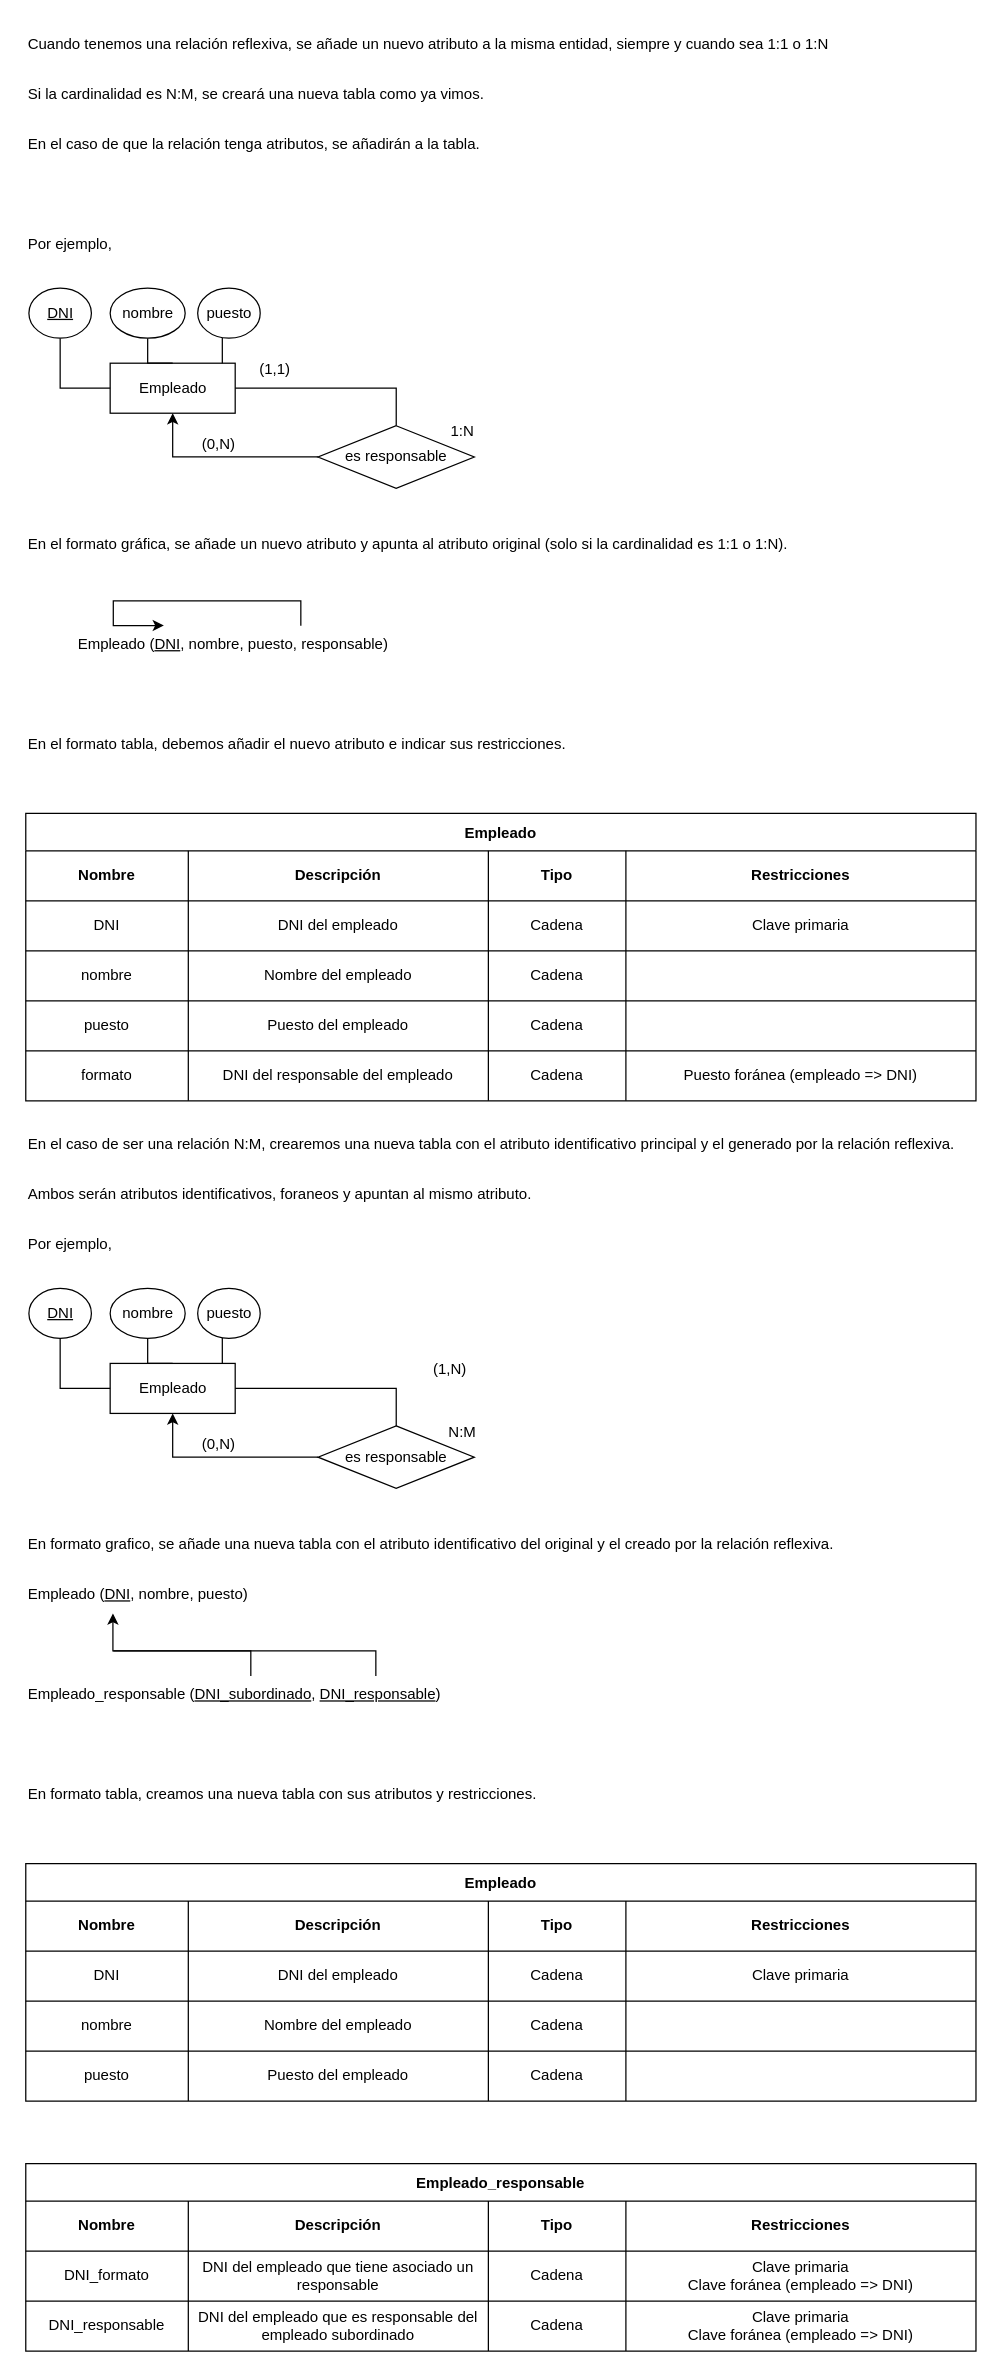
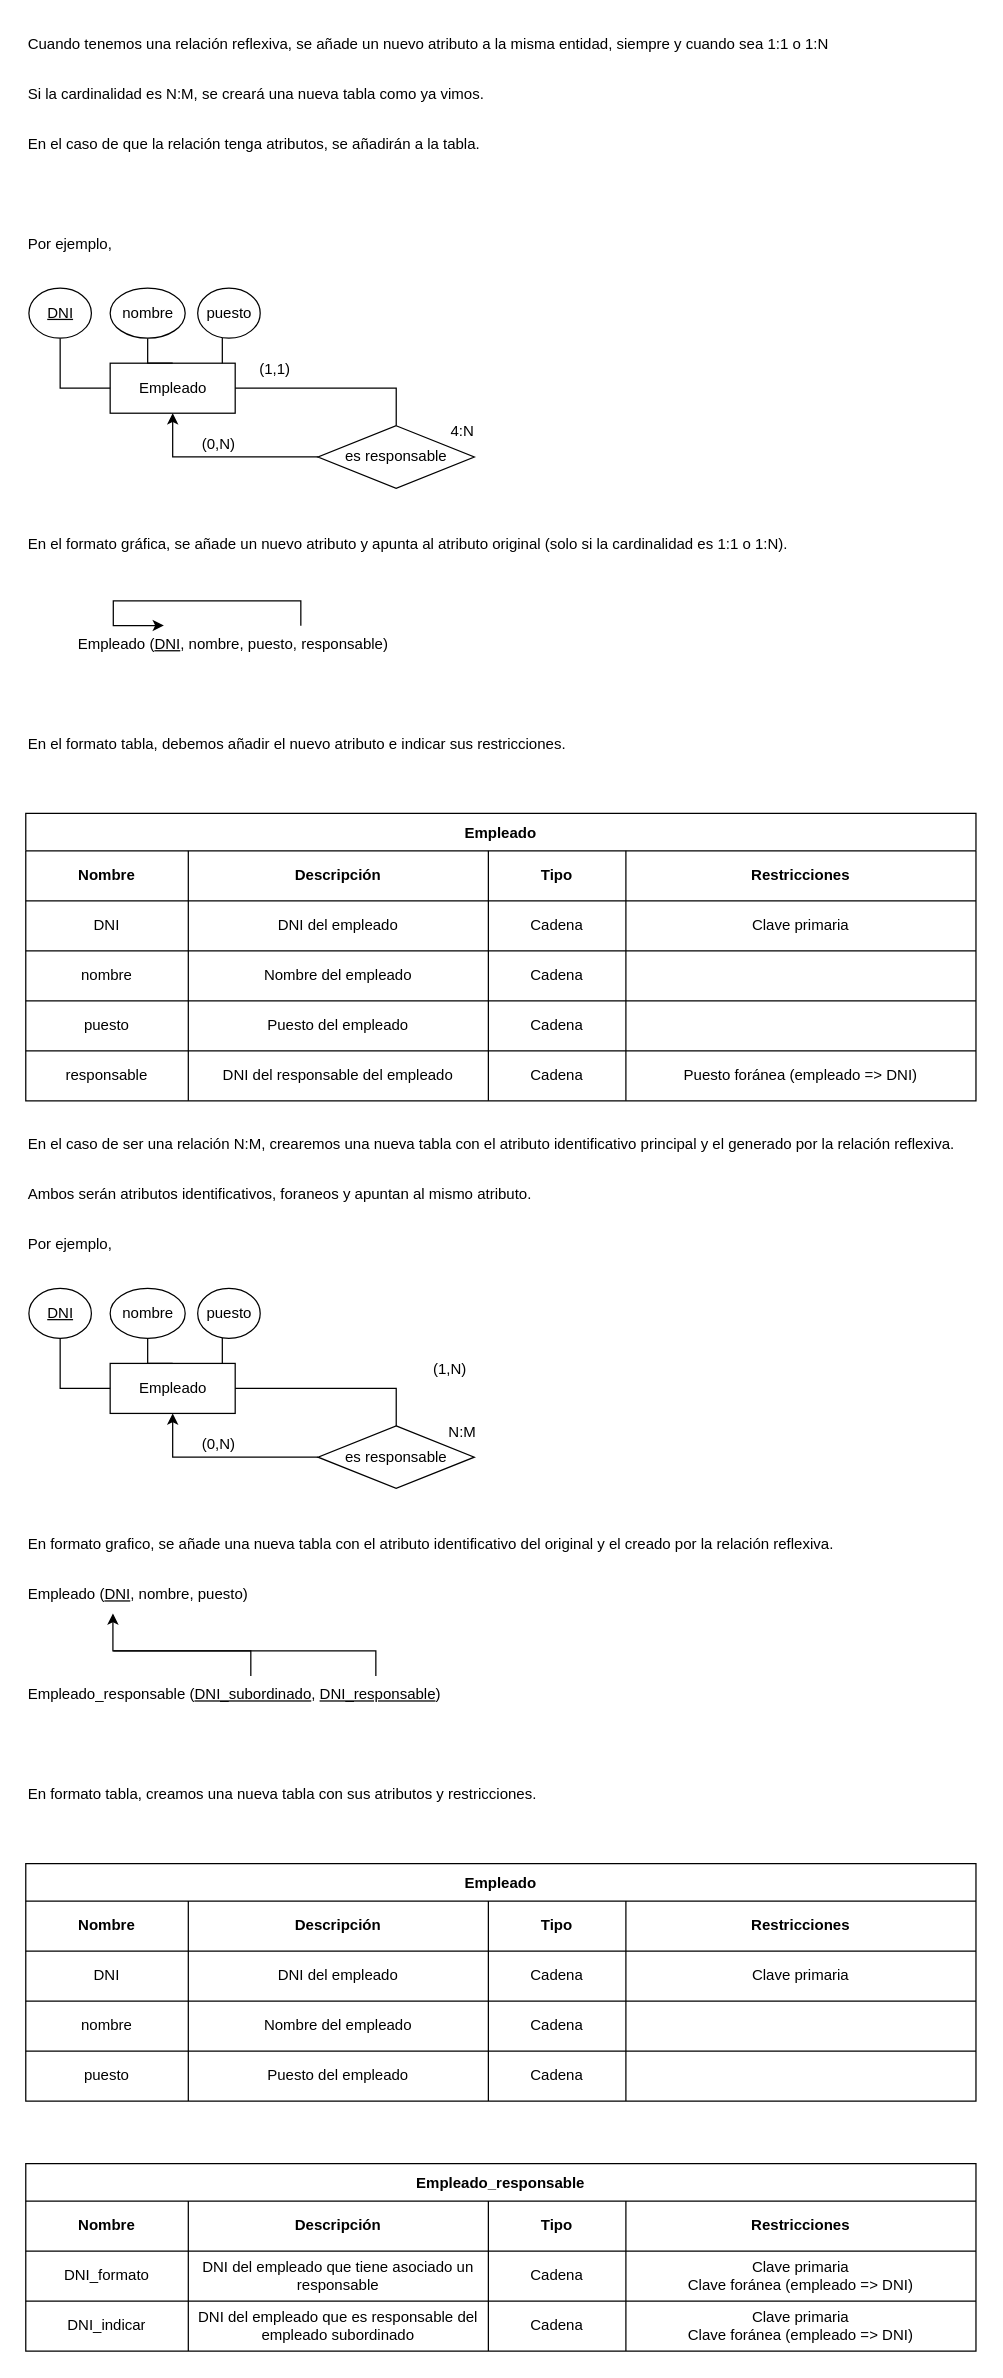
node "1:N": label "1:N" -> "4:N"
node "formato": label "formato" -> "responsable"
node "DNI_responsable": label "DNI_responsable" -> "DNI_indicar"
